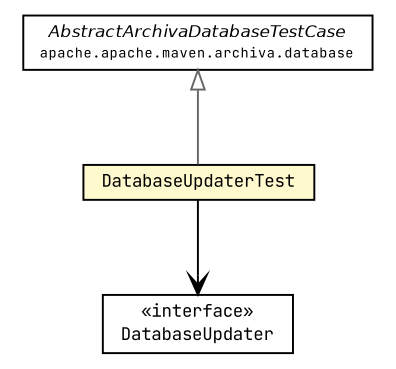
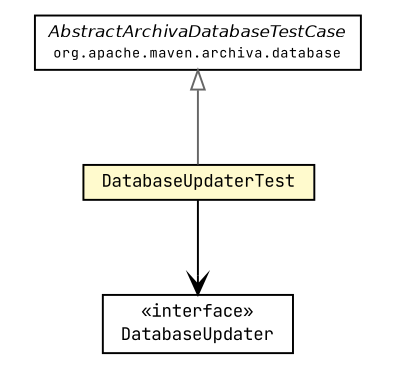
node "AbstractArchivaDatabaseTestCase": text "apache.apache.maven.archiva.database" -> "org.apache.maven.archiva.database"
